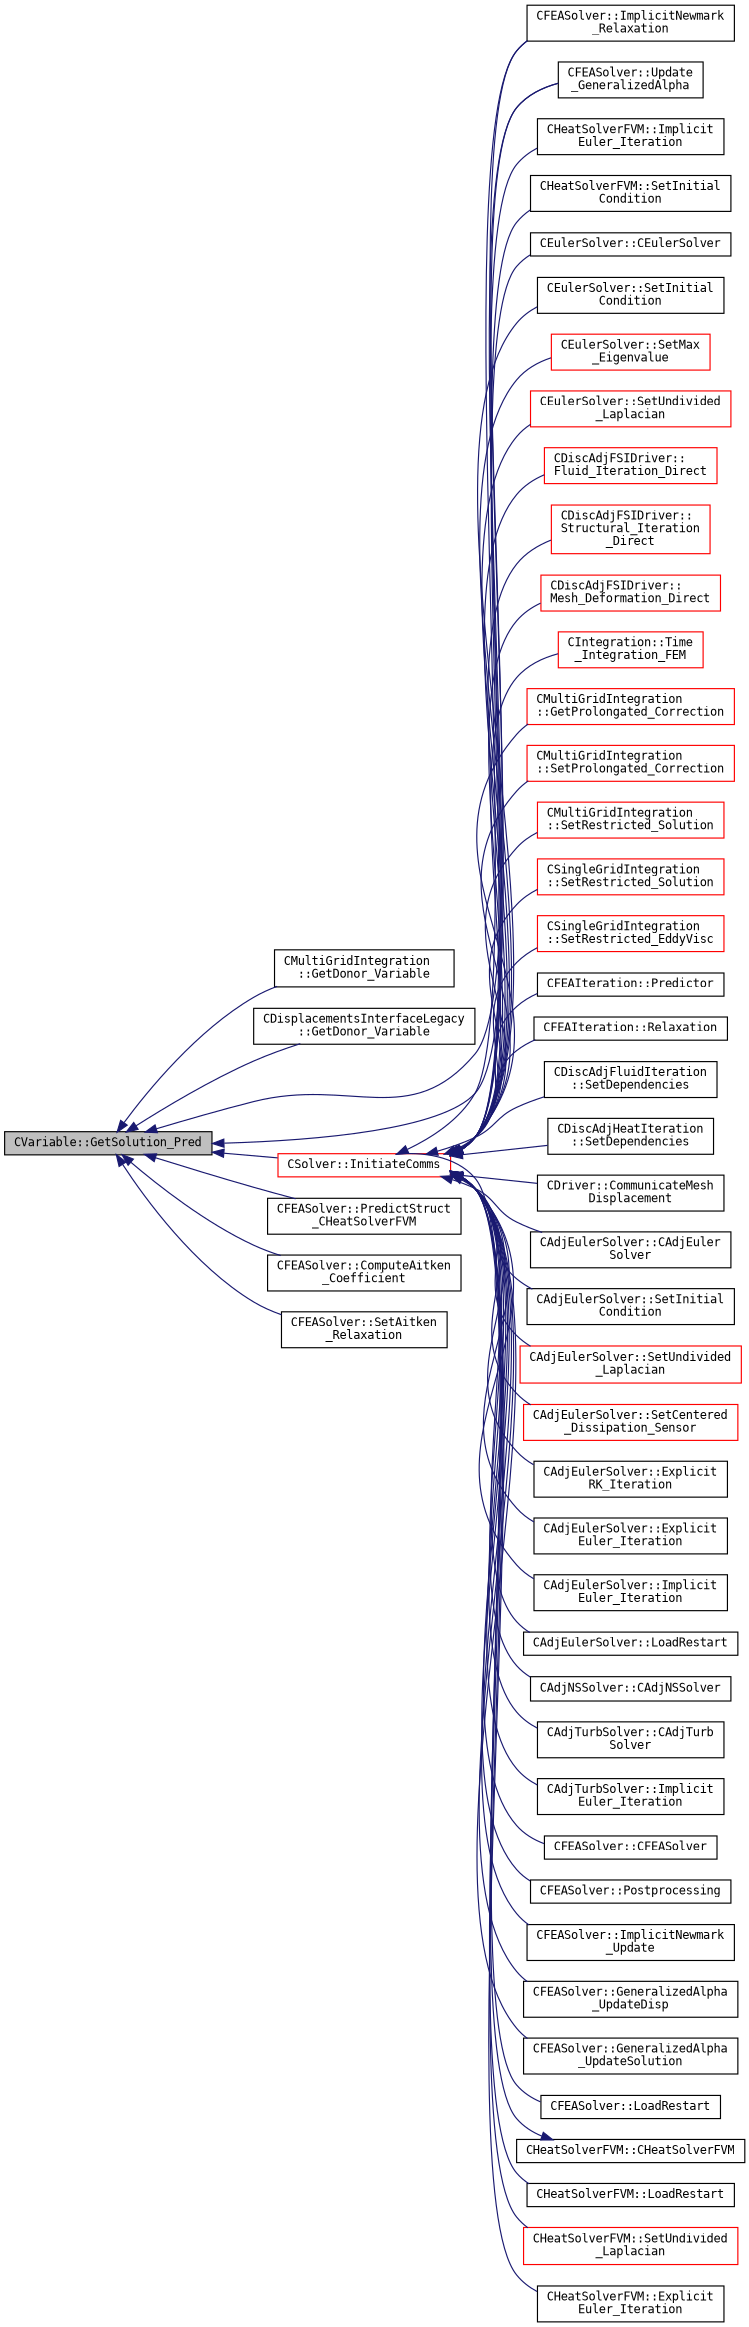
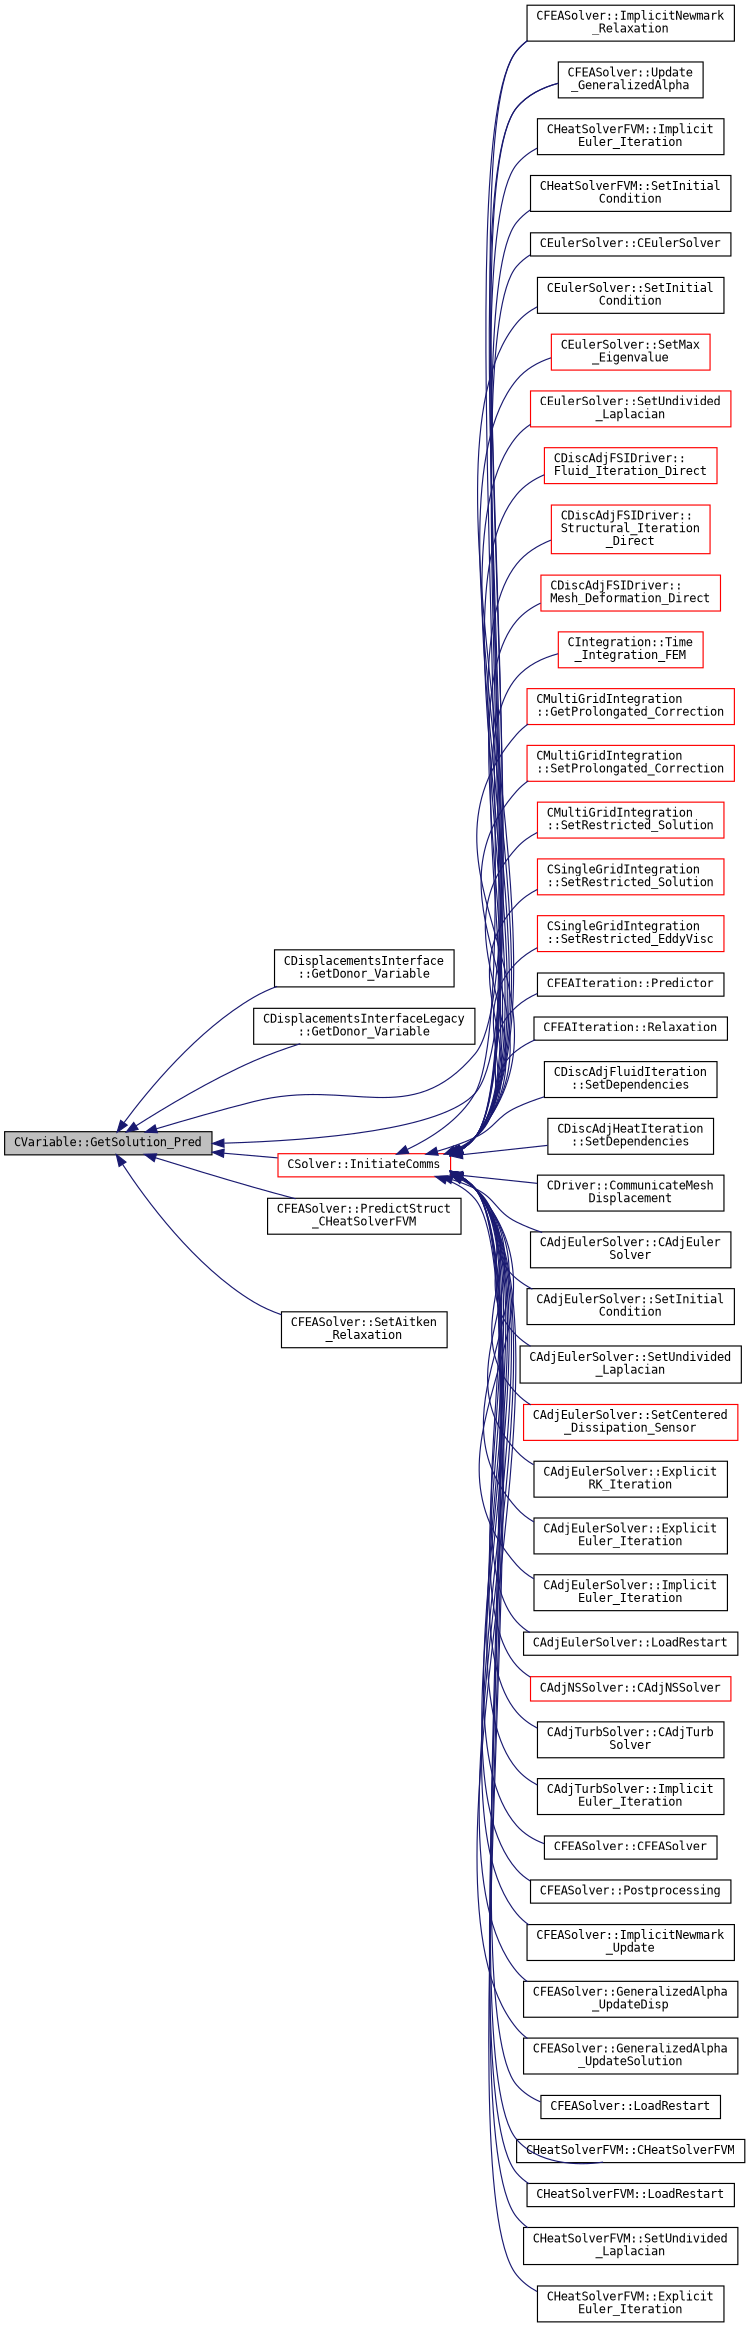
node "CMultiGridIntegration ::GetDonor_Variable": label "CMultiGridIntegration ::GetDonor_Variable" -> "CDisplacementsInterface ::GetDonor_Variable"
node "CFEASolver::ComputeAitken _Coefficient": removed
node "CAdjEulerSolver::SetUndivided _Laplacian": color red -> black
edge "CSolver::InitiateComms" -> "CHeatSolverFVM::CHeatSolverFVM": reversed
node "CAdjNSSolver::CAdjNSSolver": color black -> red
node "CHeatSolverFVM::SetUndivided _Laplacian": color red -> black
